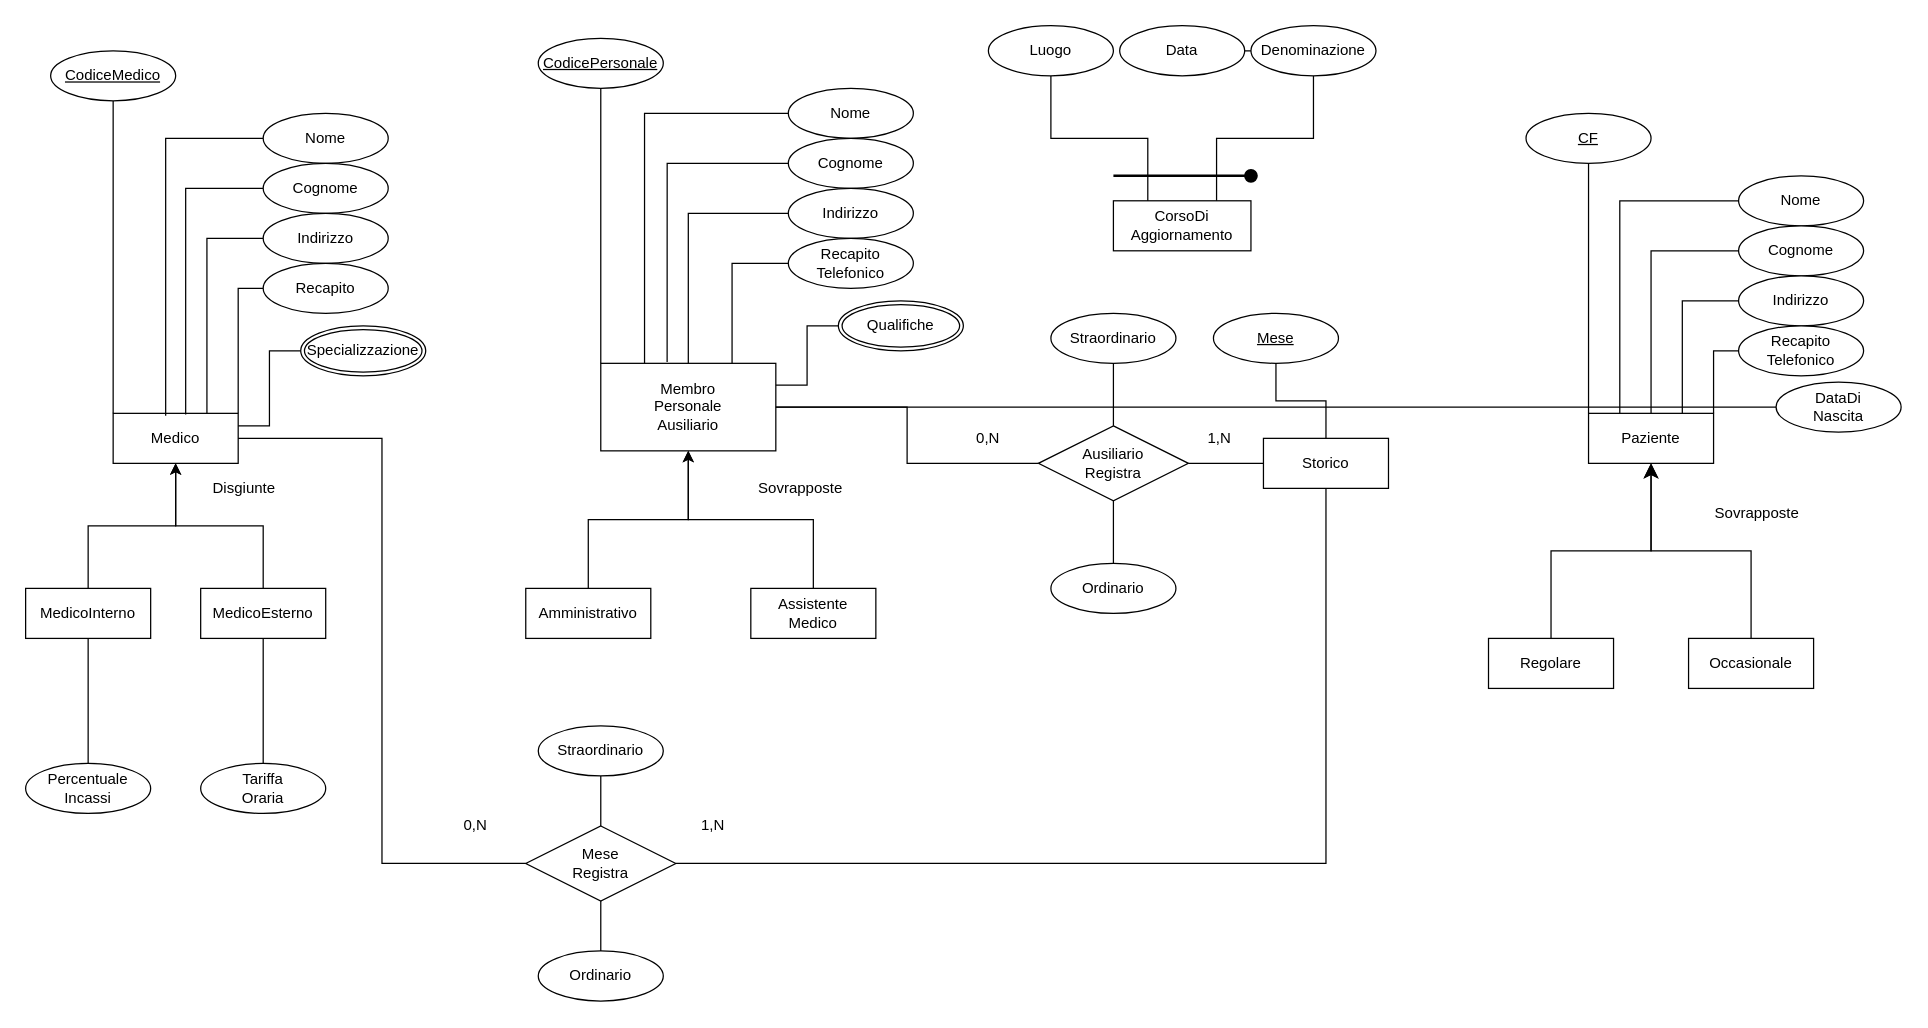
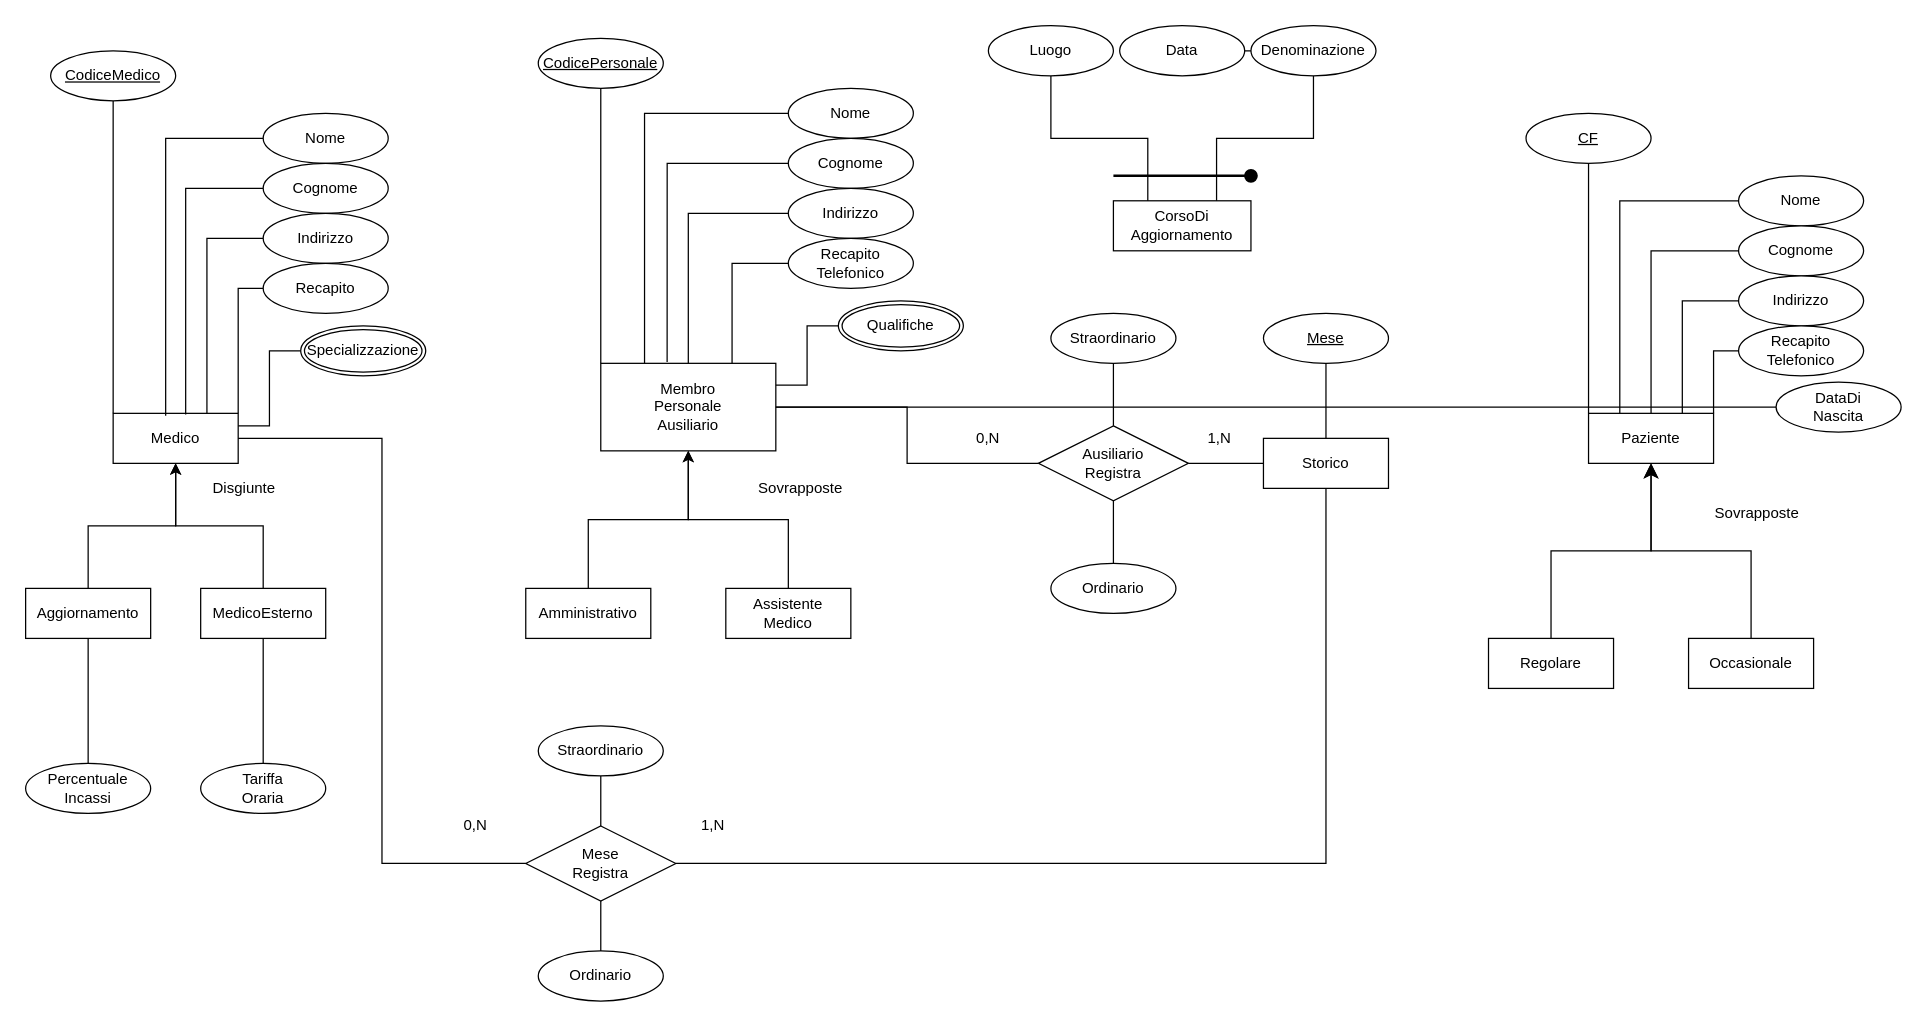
node "Mese": moved (1276, 338) -> (1326, 338)
node "MedicoInterno": label "MedicoInterno" -> "Aggiornamento"
node "Assistente Medico": moved (813, 613) -> (788, 613)
